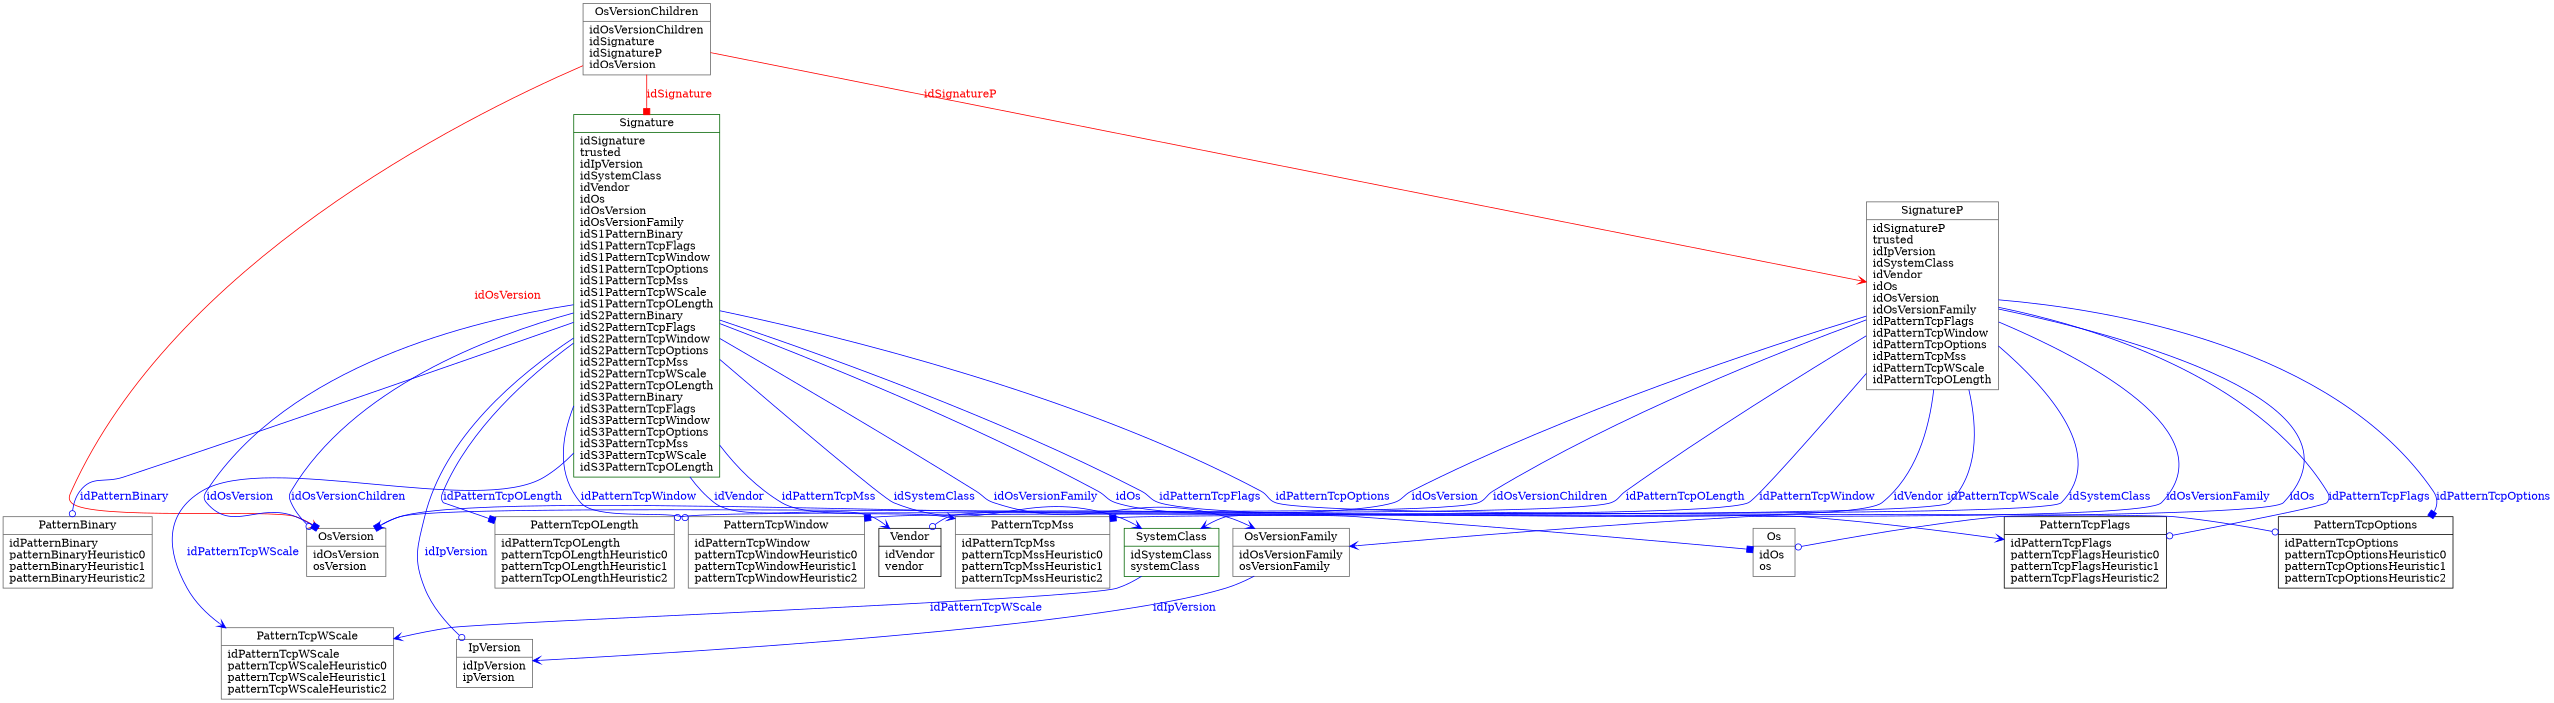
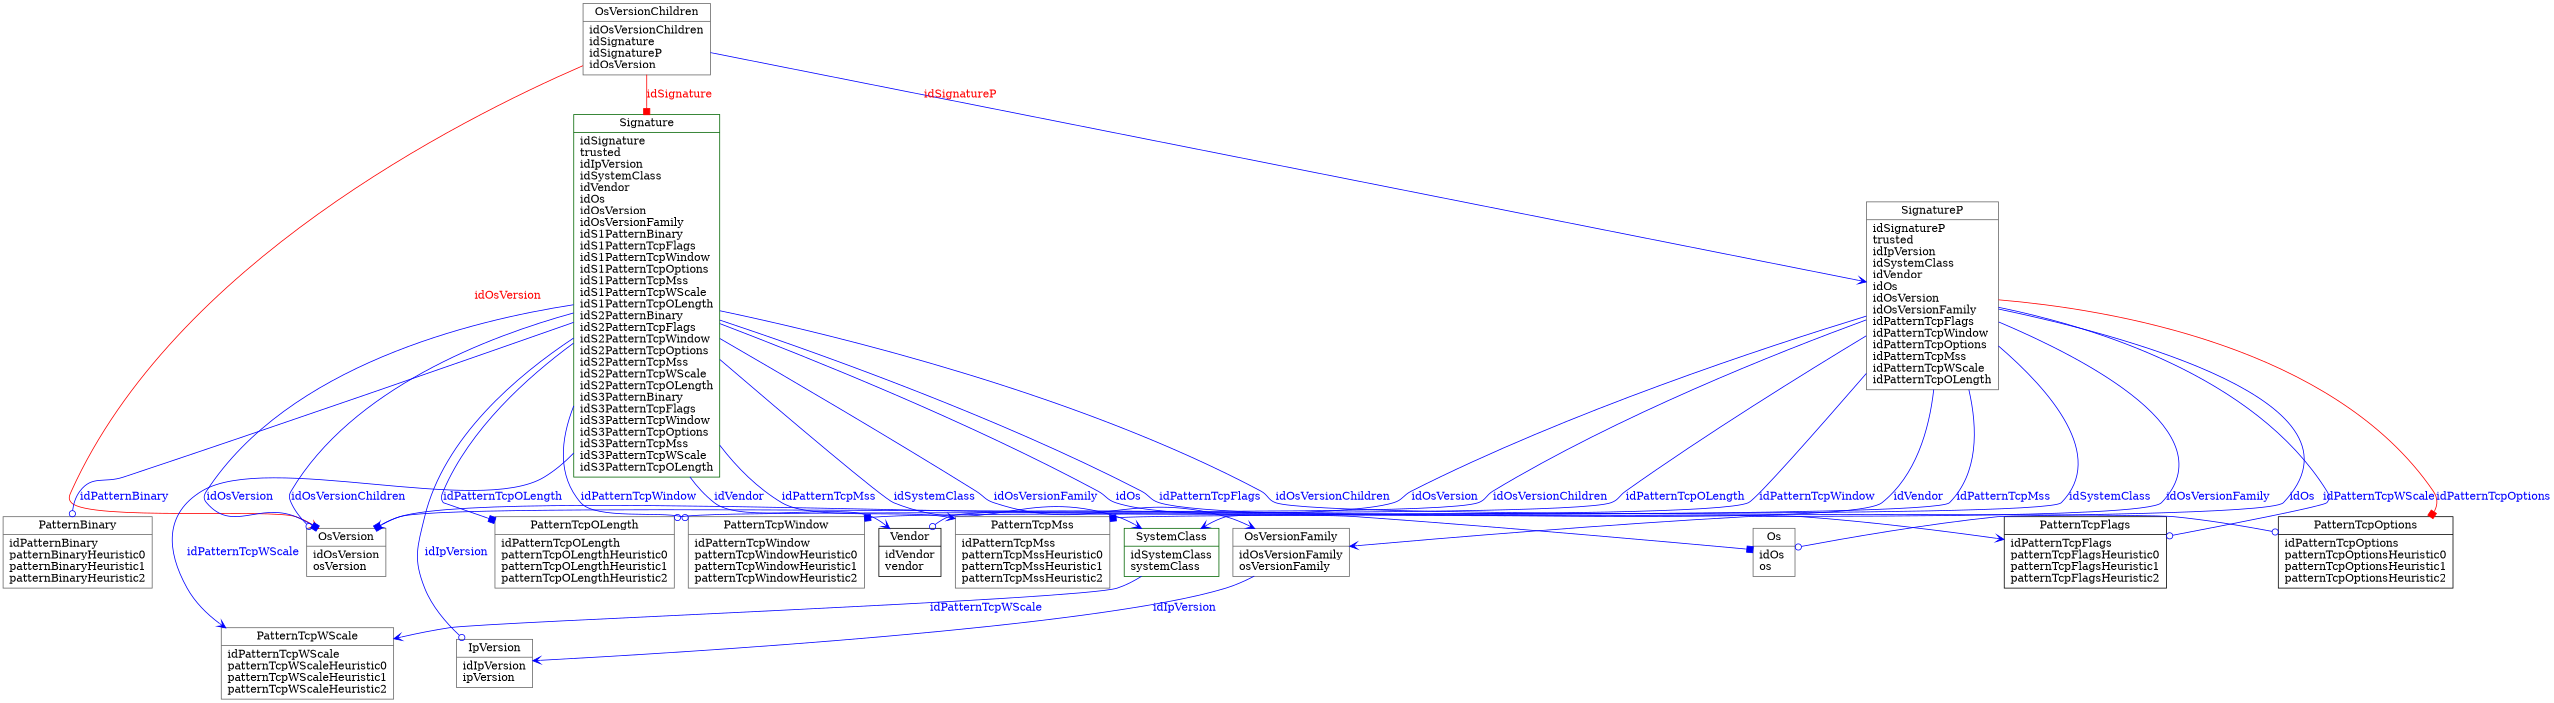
edge "OsVersionChildren" -> "SignatureP": color red -> blue
edge "SignatureP" -> "PatternTcpOptions": color blue -> red
edge "Signature" -> "PatternTcpOptions": label "idPatternTcpOptions" -> "idOsVersionChildren"
edge "SignatureP" -> "PatternTcpMss": label "idPatternTcpWScale" -> "idPatternTcpMss"
edge "SignatureP" -> "PatternTcpFlags": label "idPatternTcpFlags" -> "idPatternTcpWScale"
